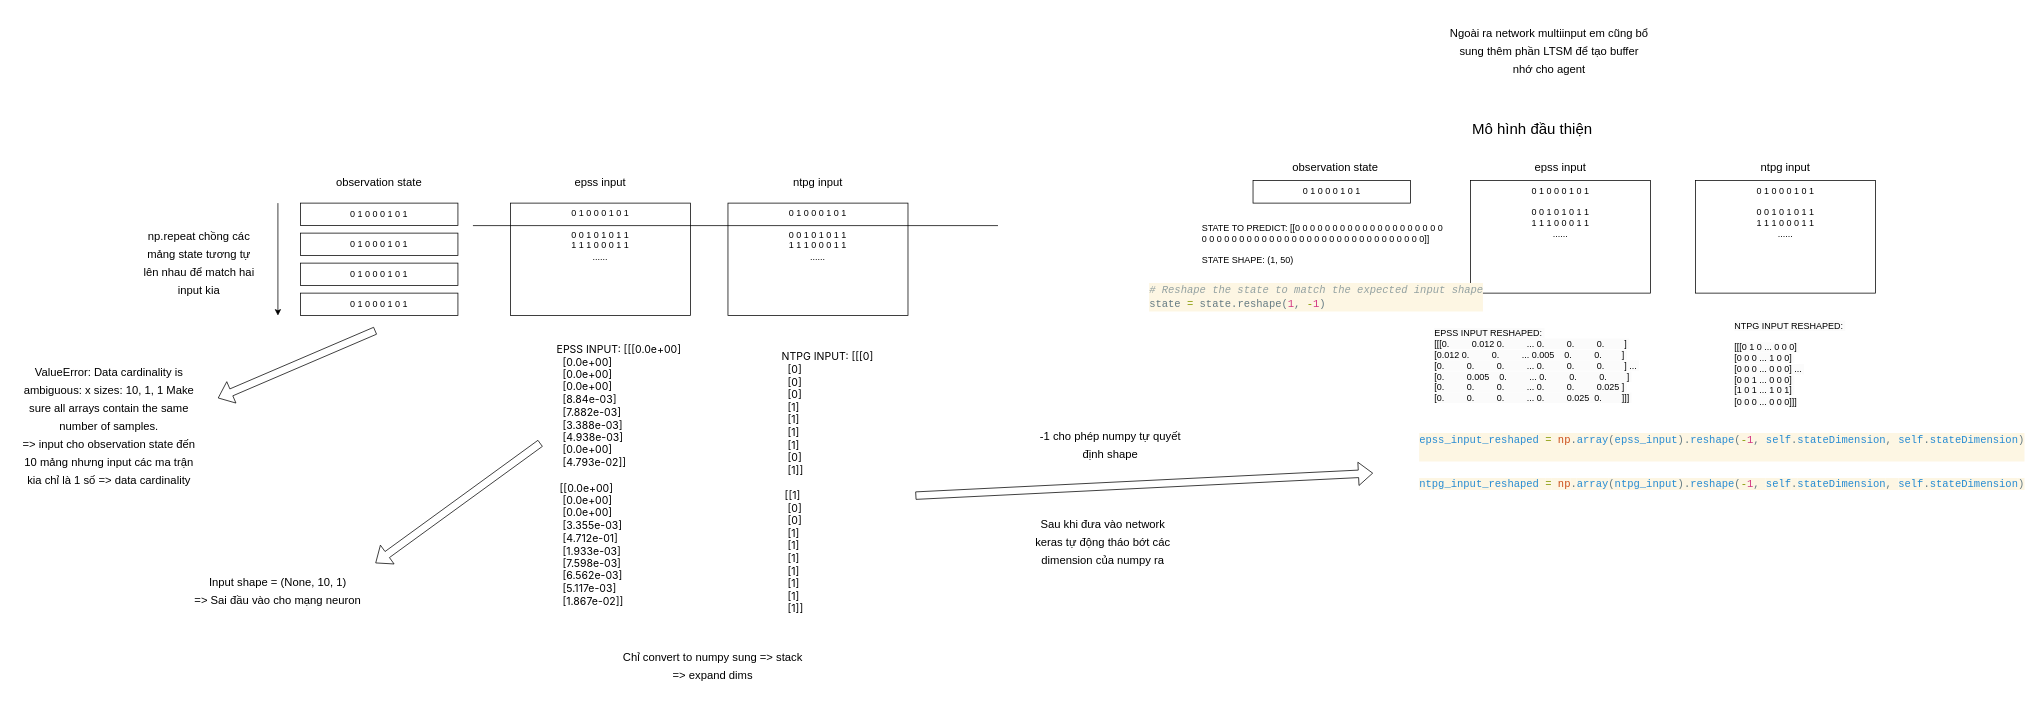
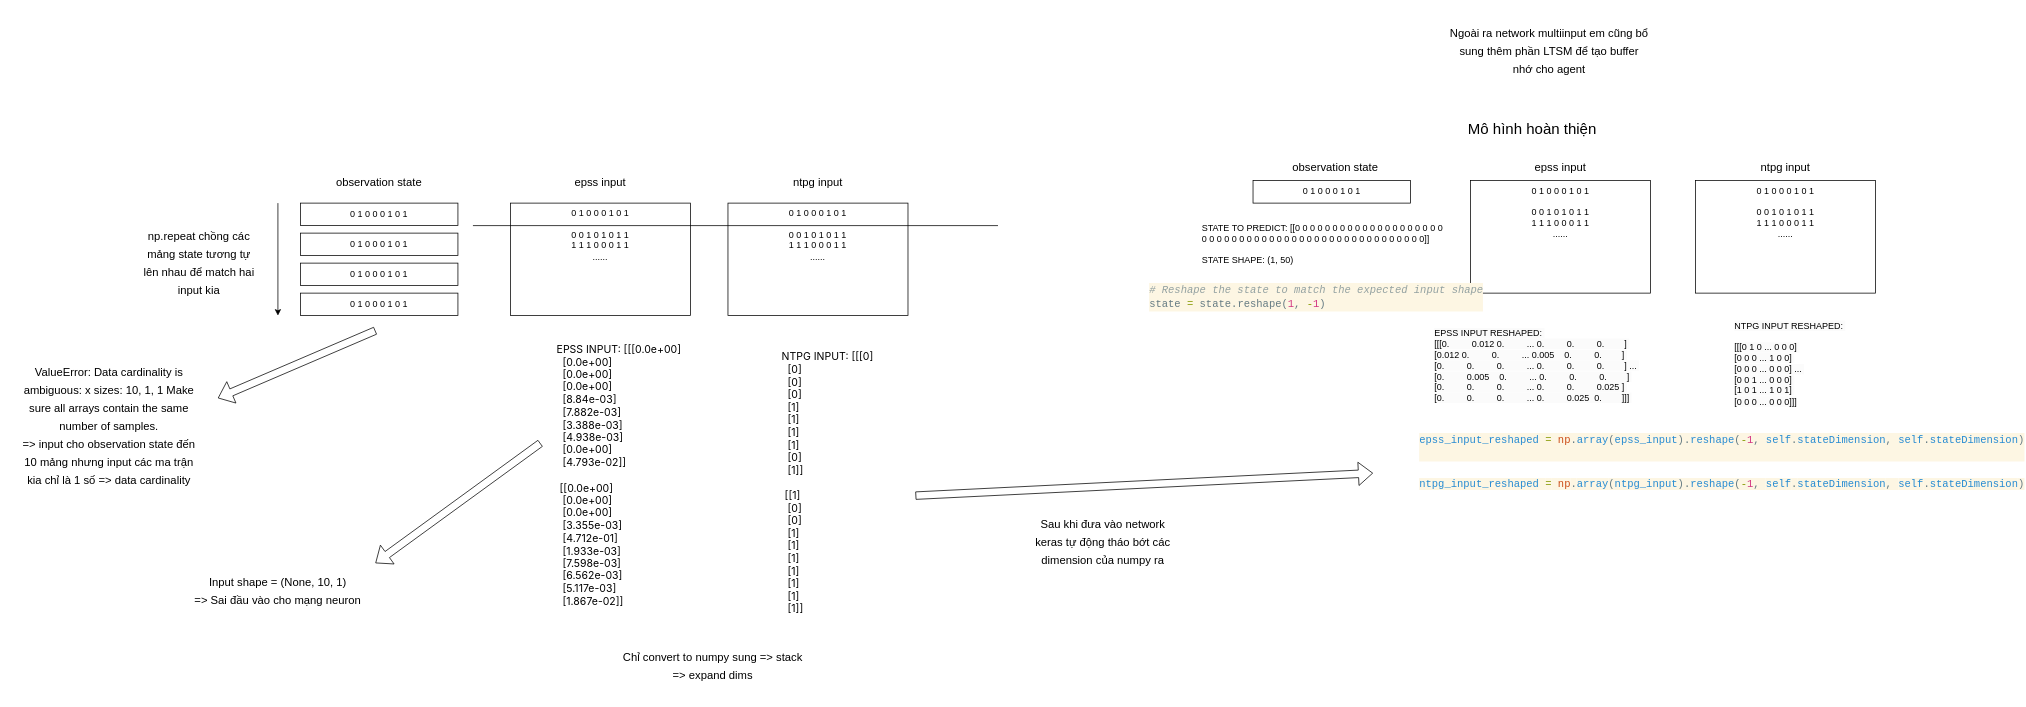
node "Mô hình đầu thiện": label "Mô hình đầu thiện" -> "Mô hình hoàn thiện"
node "-1 cho phép numpy tự quyết định shape": removed
